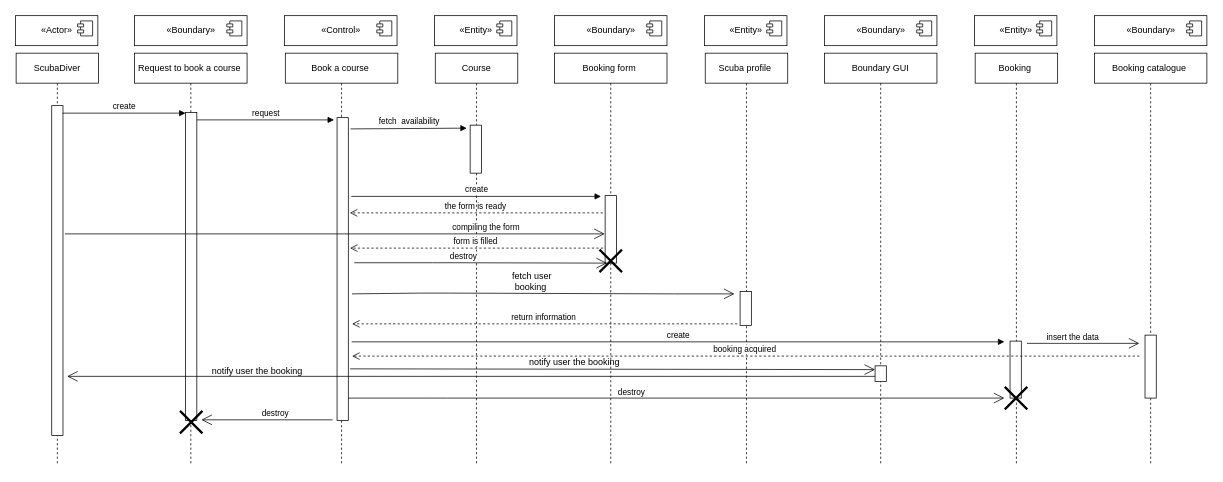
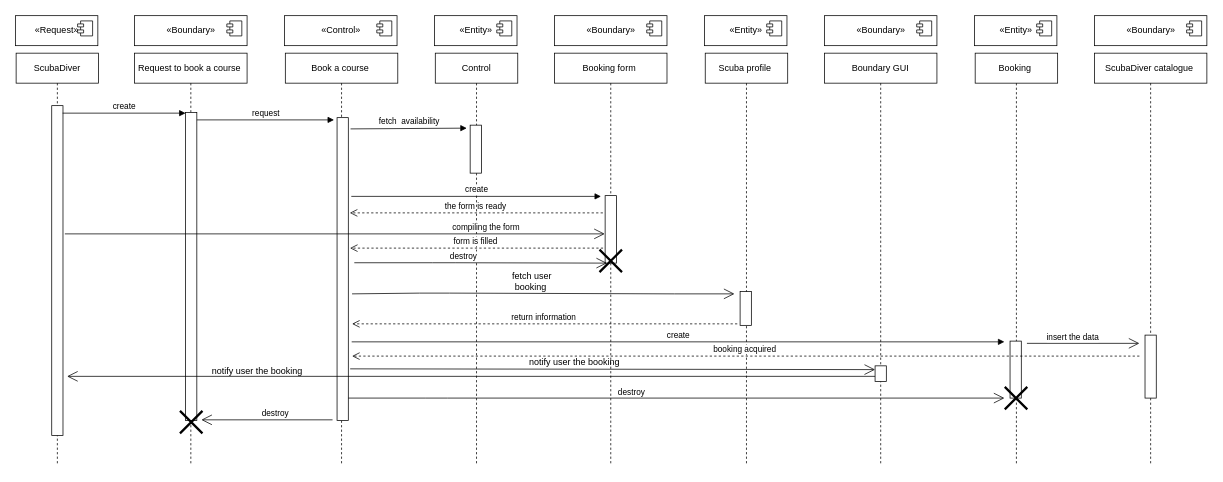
node "«Actor»": label "«Actor»" -> "«Request»"
node "Course": label "Course" -> "Control"
node "Booking catalogue": label "Booking catalogue" -> "ScubaDiver catalogue"
